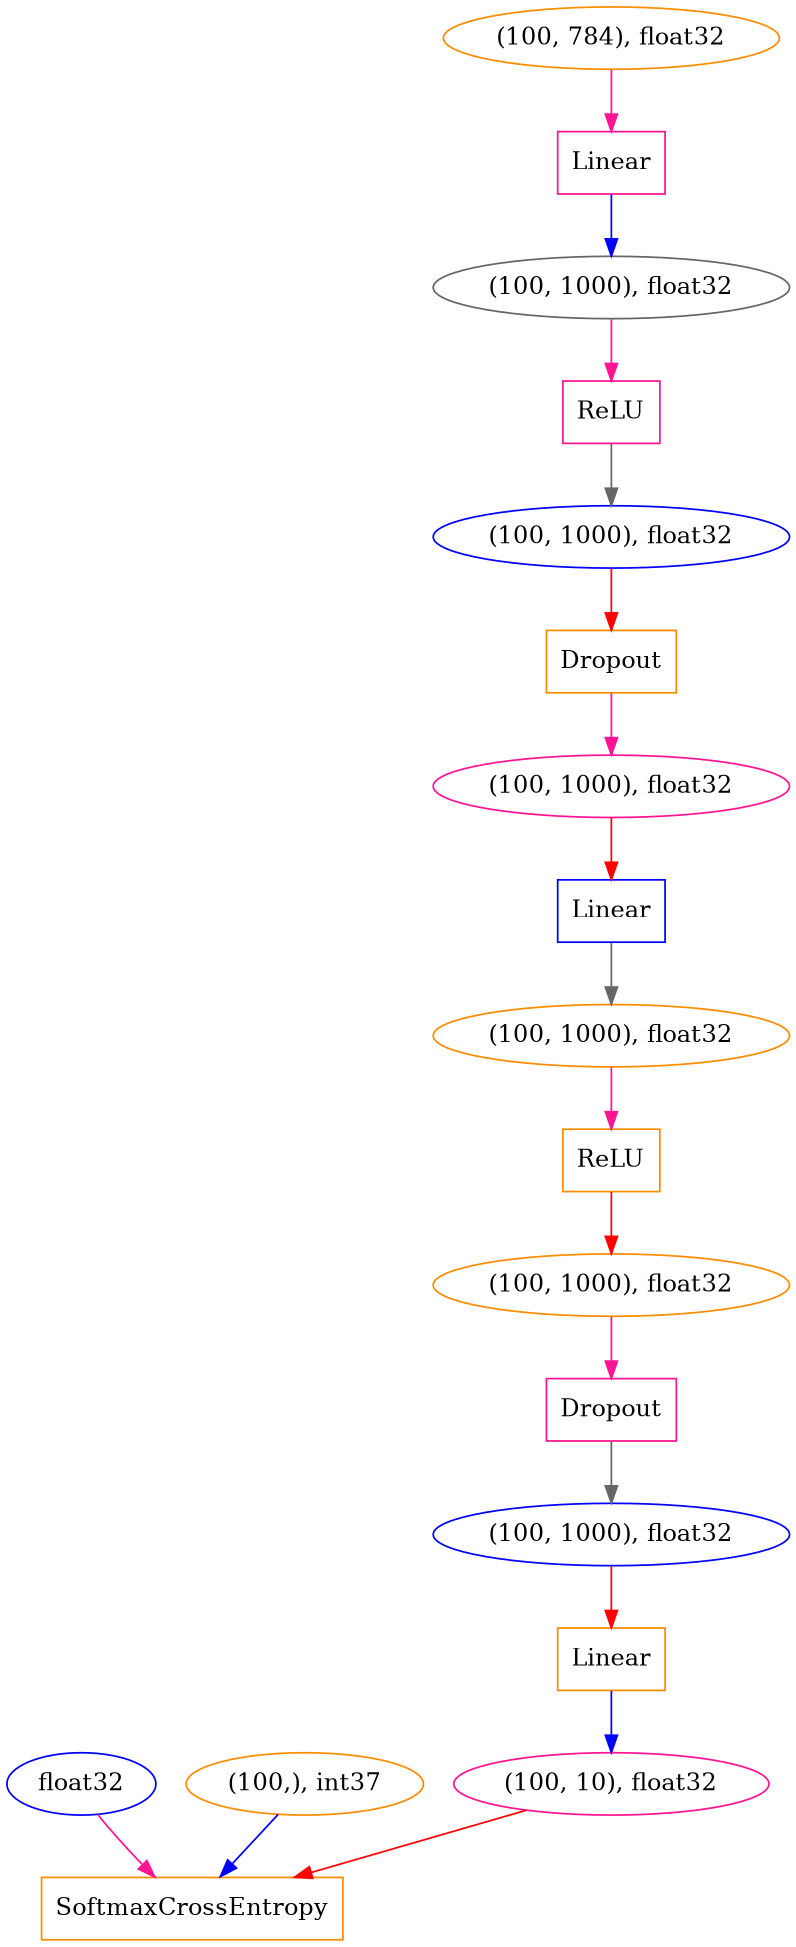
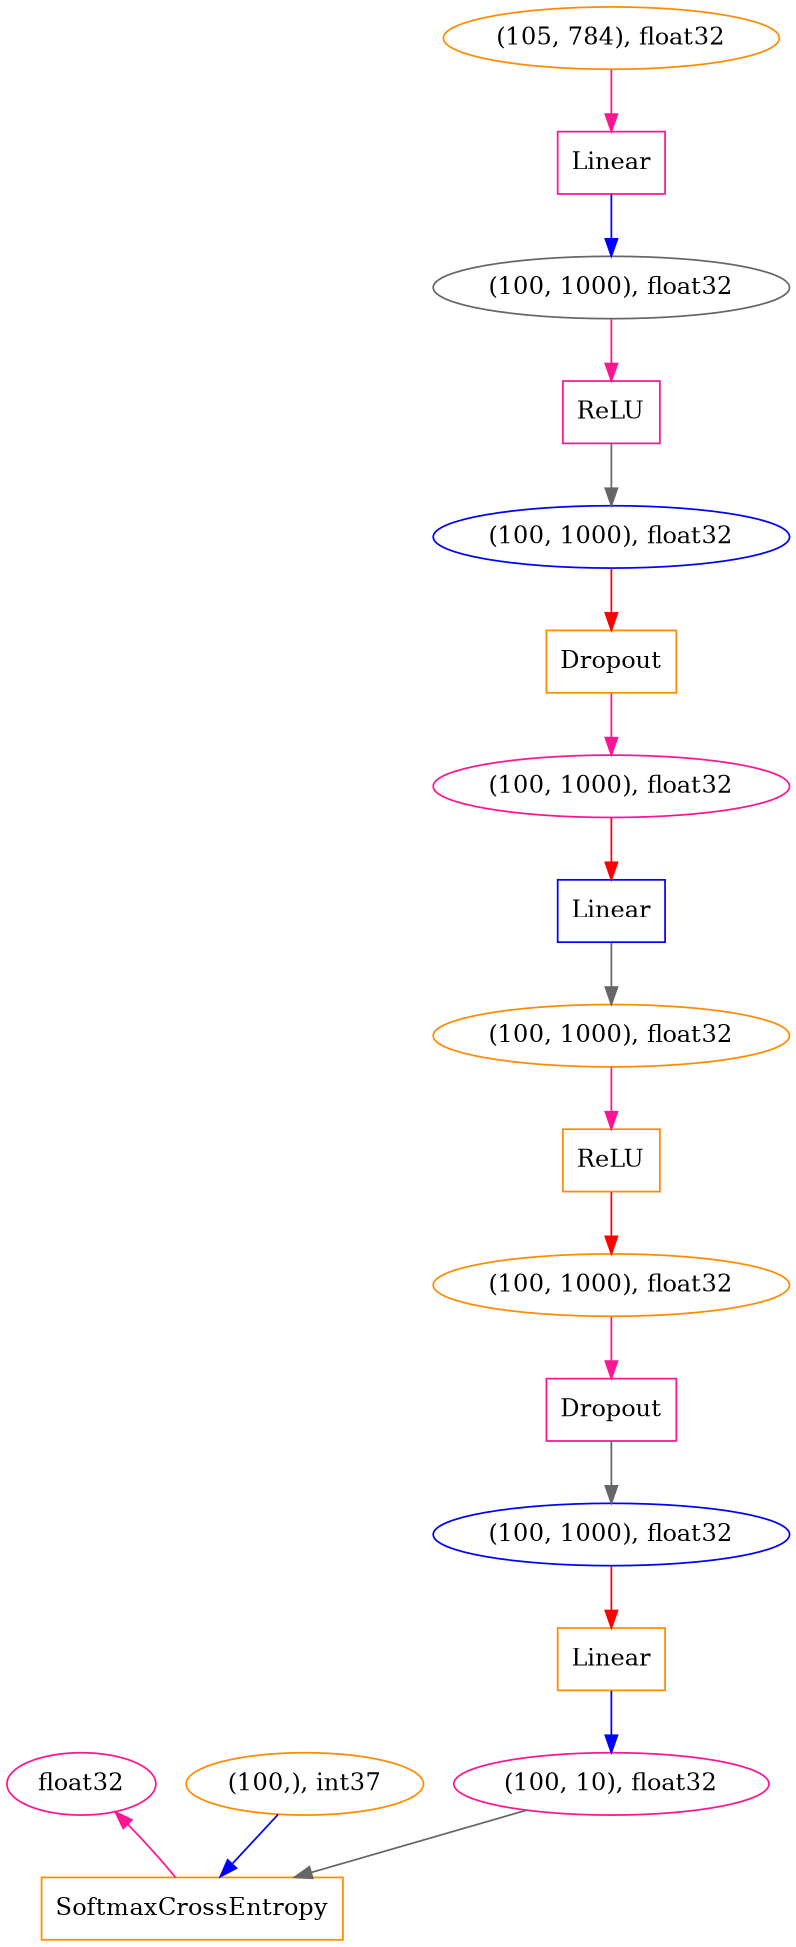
node "(100, 784), float32": label "(100, 784), float32" -> "(105, 784), float32"
node "float32": color blue -> deeppink
edge "float32" -> "SoftmaxCrossEntropy": reversed
edge "(100, 10), float32" -> "SoftmaxCrossEntropy": color red -> gray40
